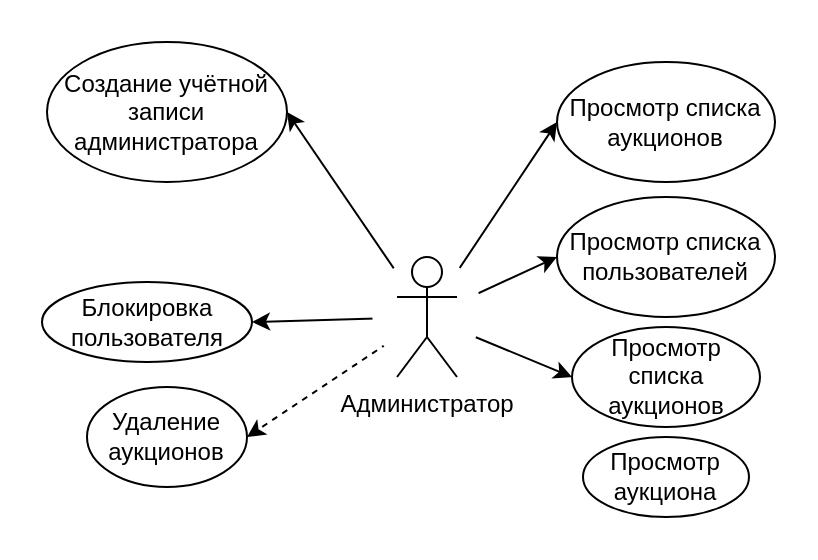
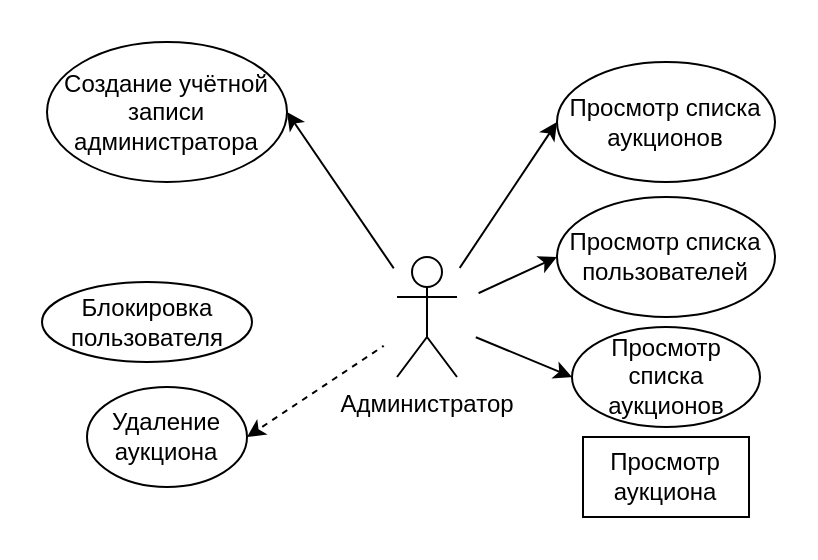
edge "Администратор" -> "Блокировка пользователя": removed
node "Удаление аукционов": label "Удаление аукционов" -> "Удаление аукциона"
node "Просмотр аукциона": shape ellipse -> rectangle
